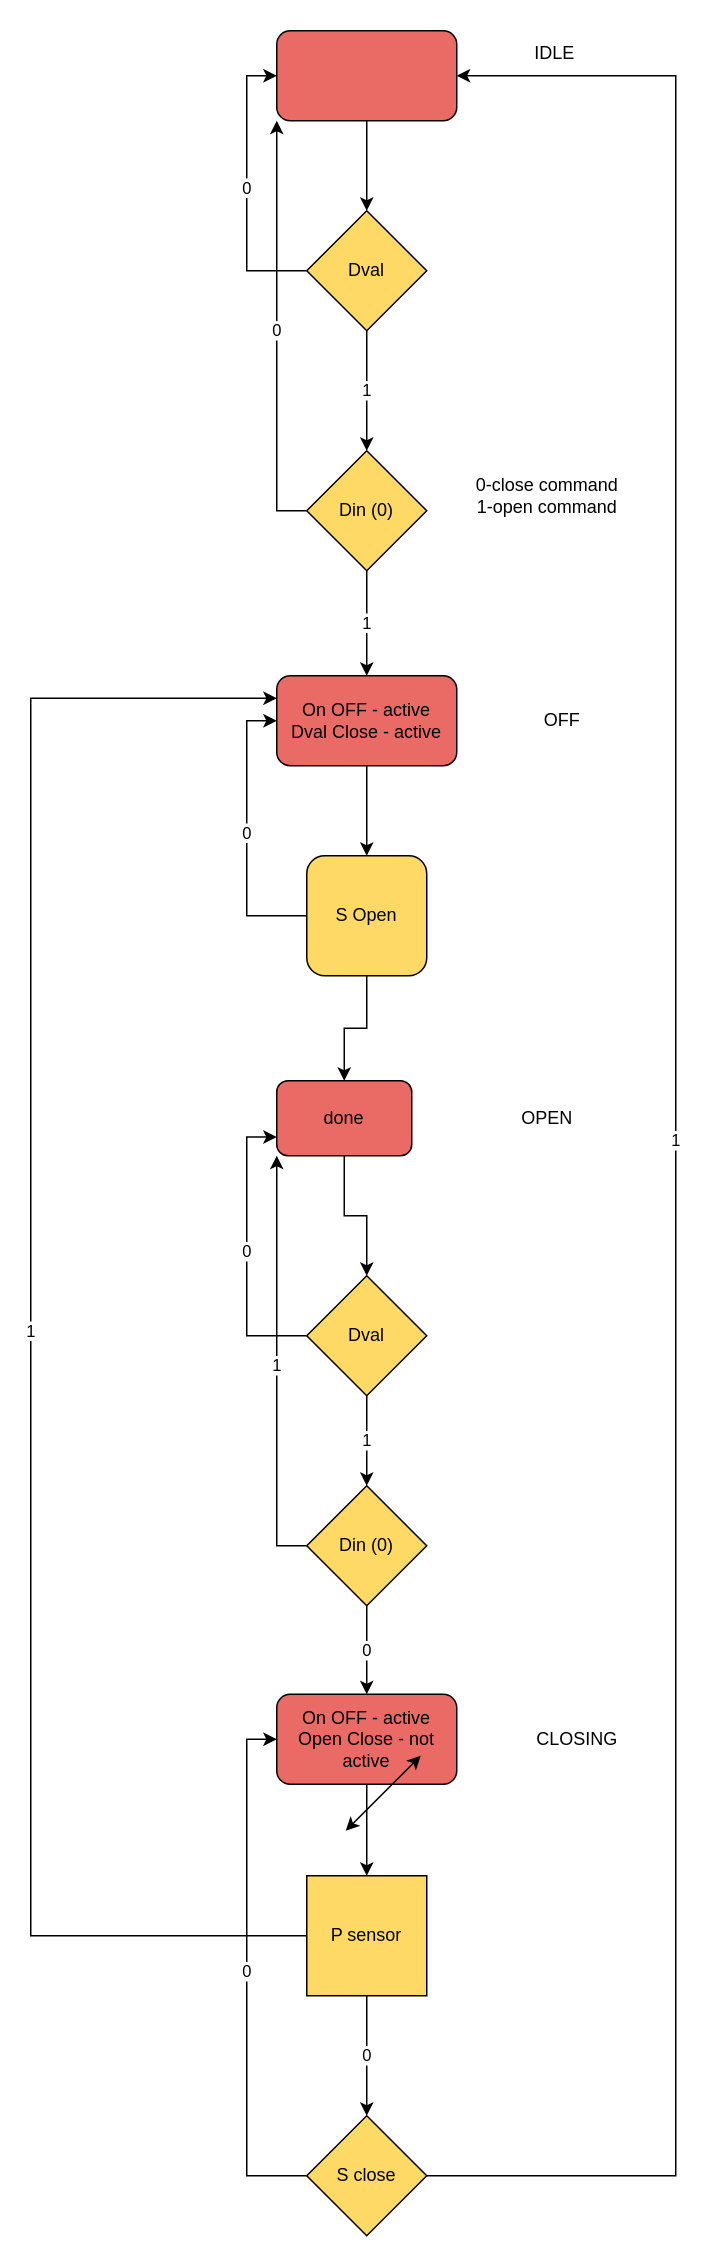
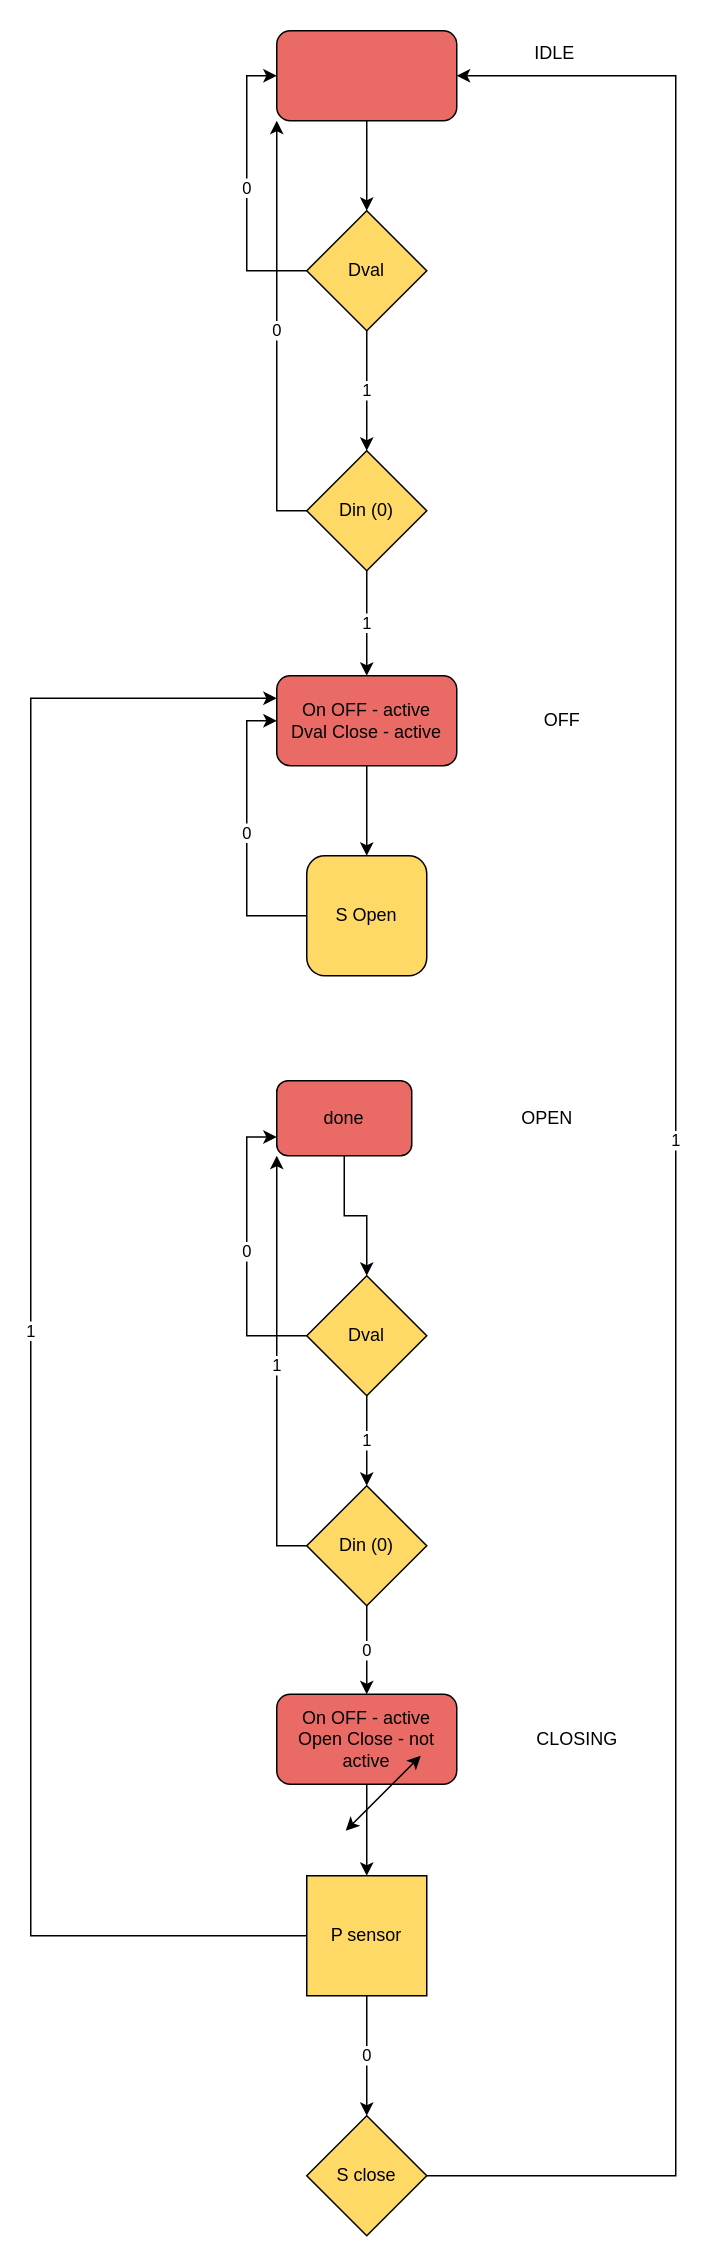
node "0-close command 1-open command": removed
edge "S Open" -> "done": removed
edge "S close" -> "On OFF - active Open Close - not active": removed, label "0"
